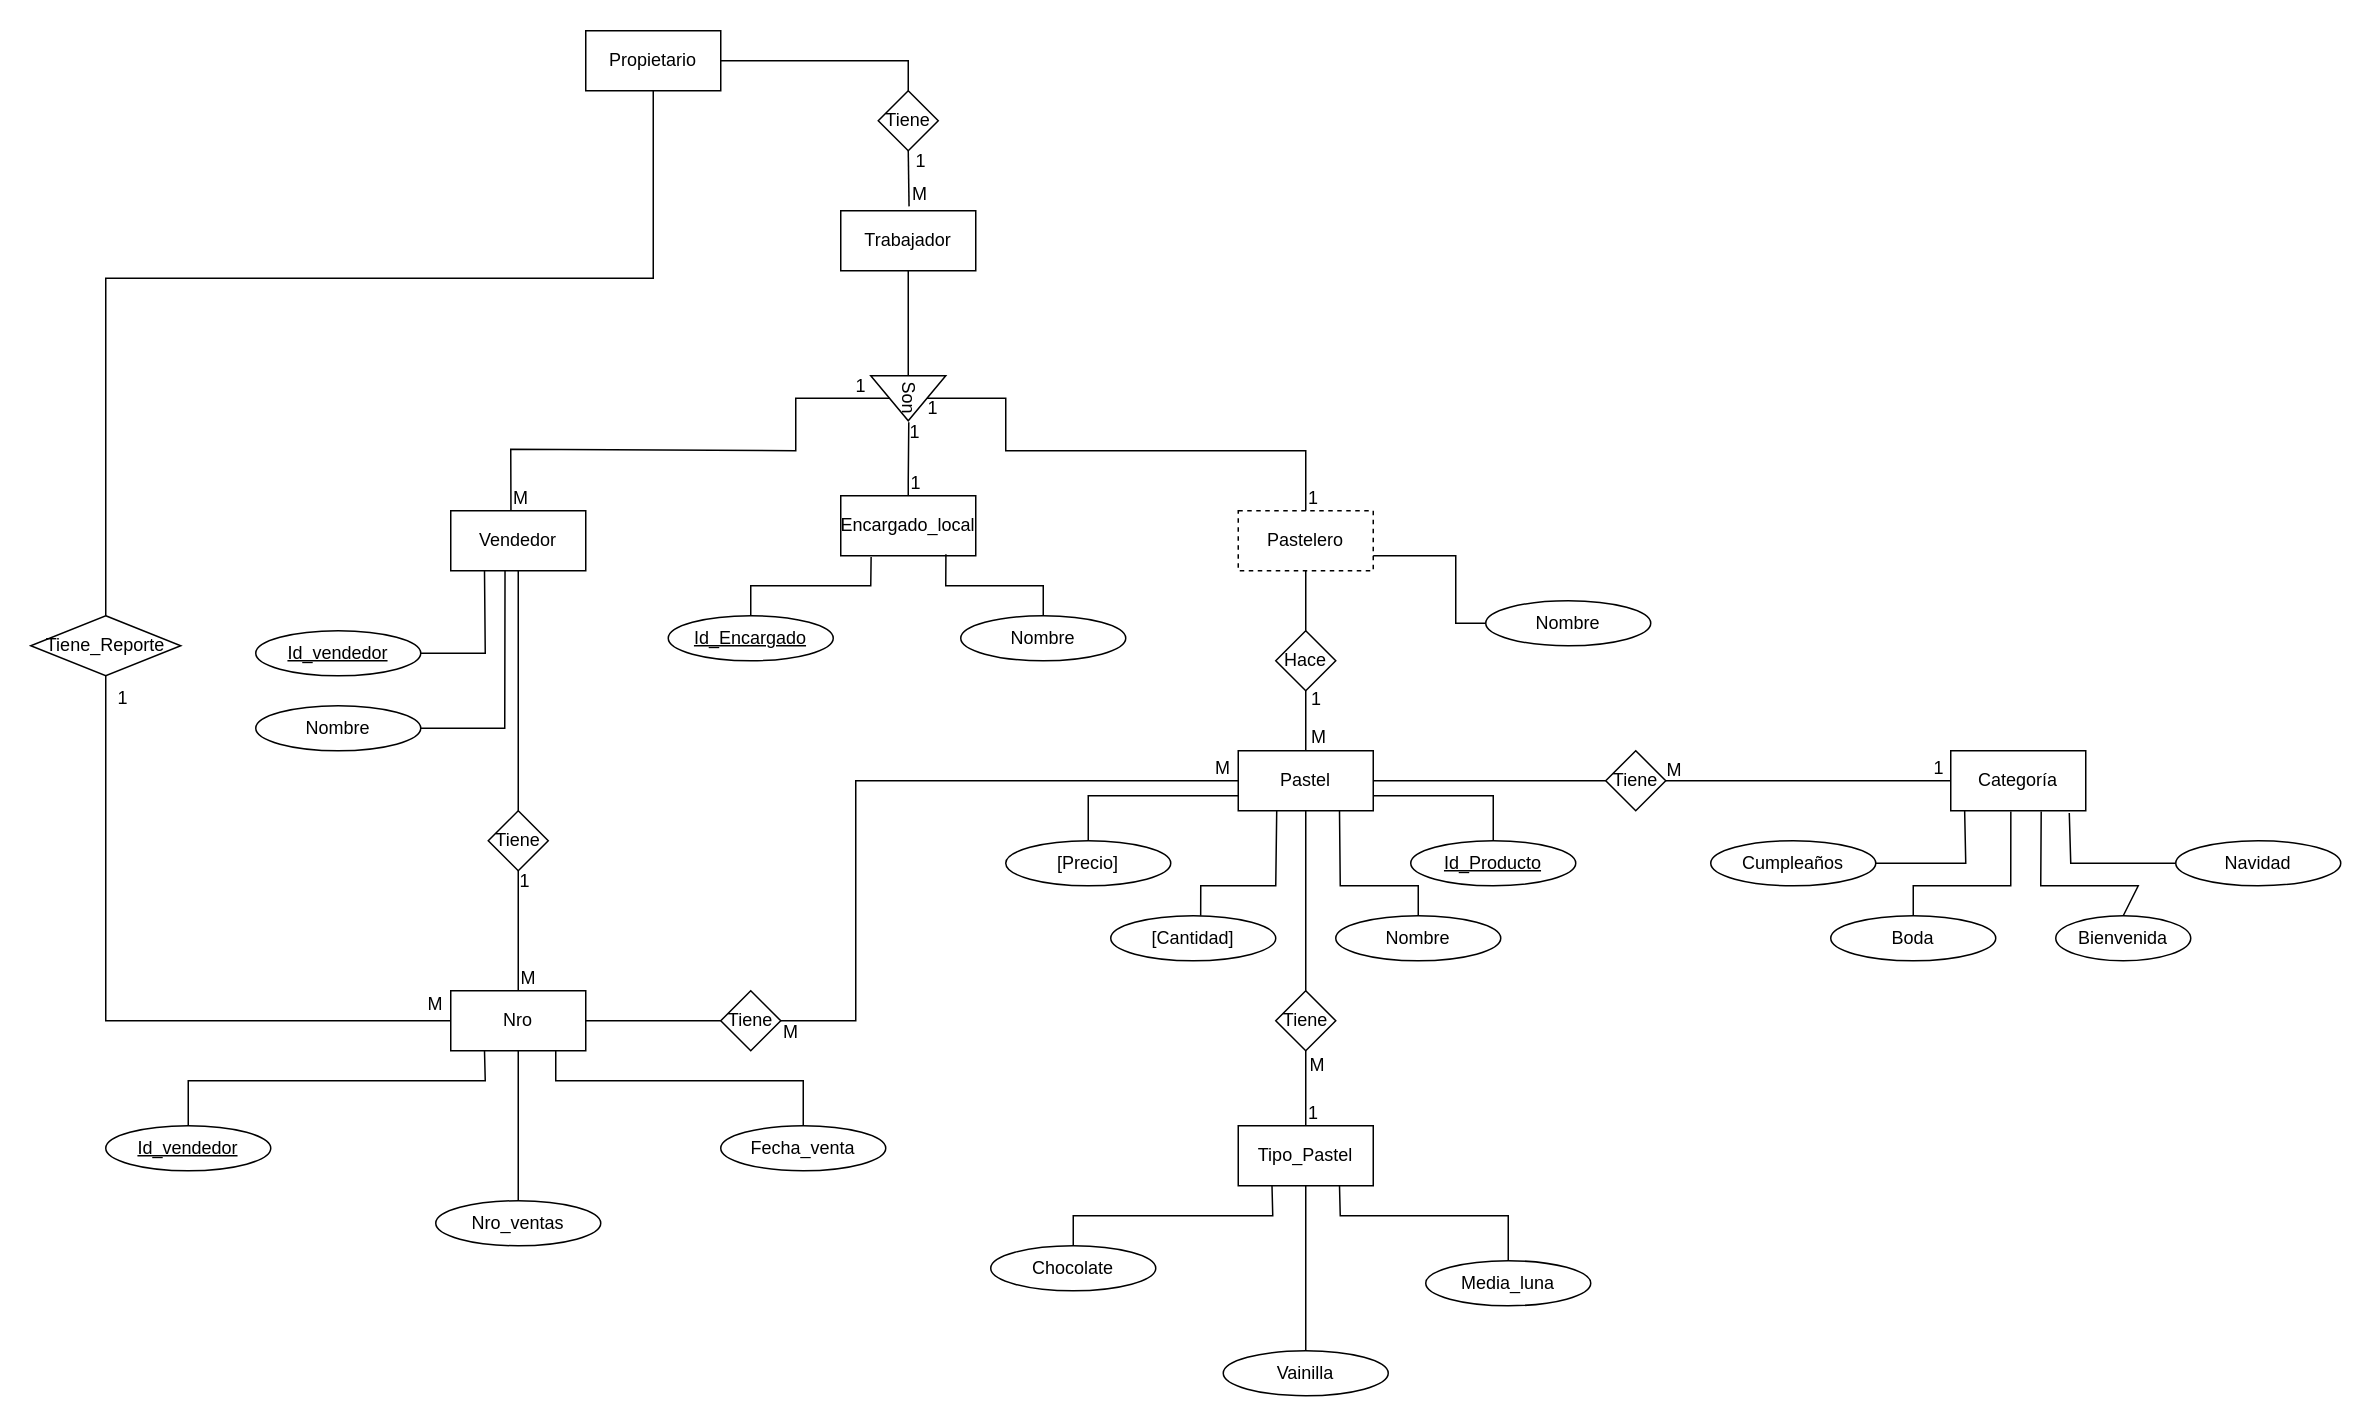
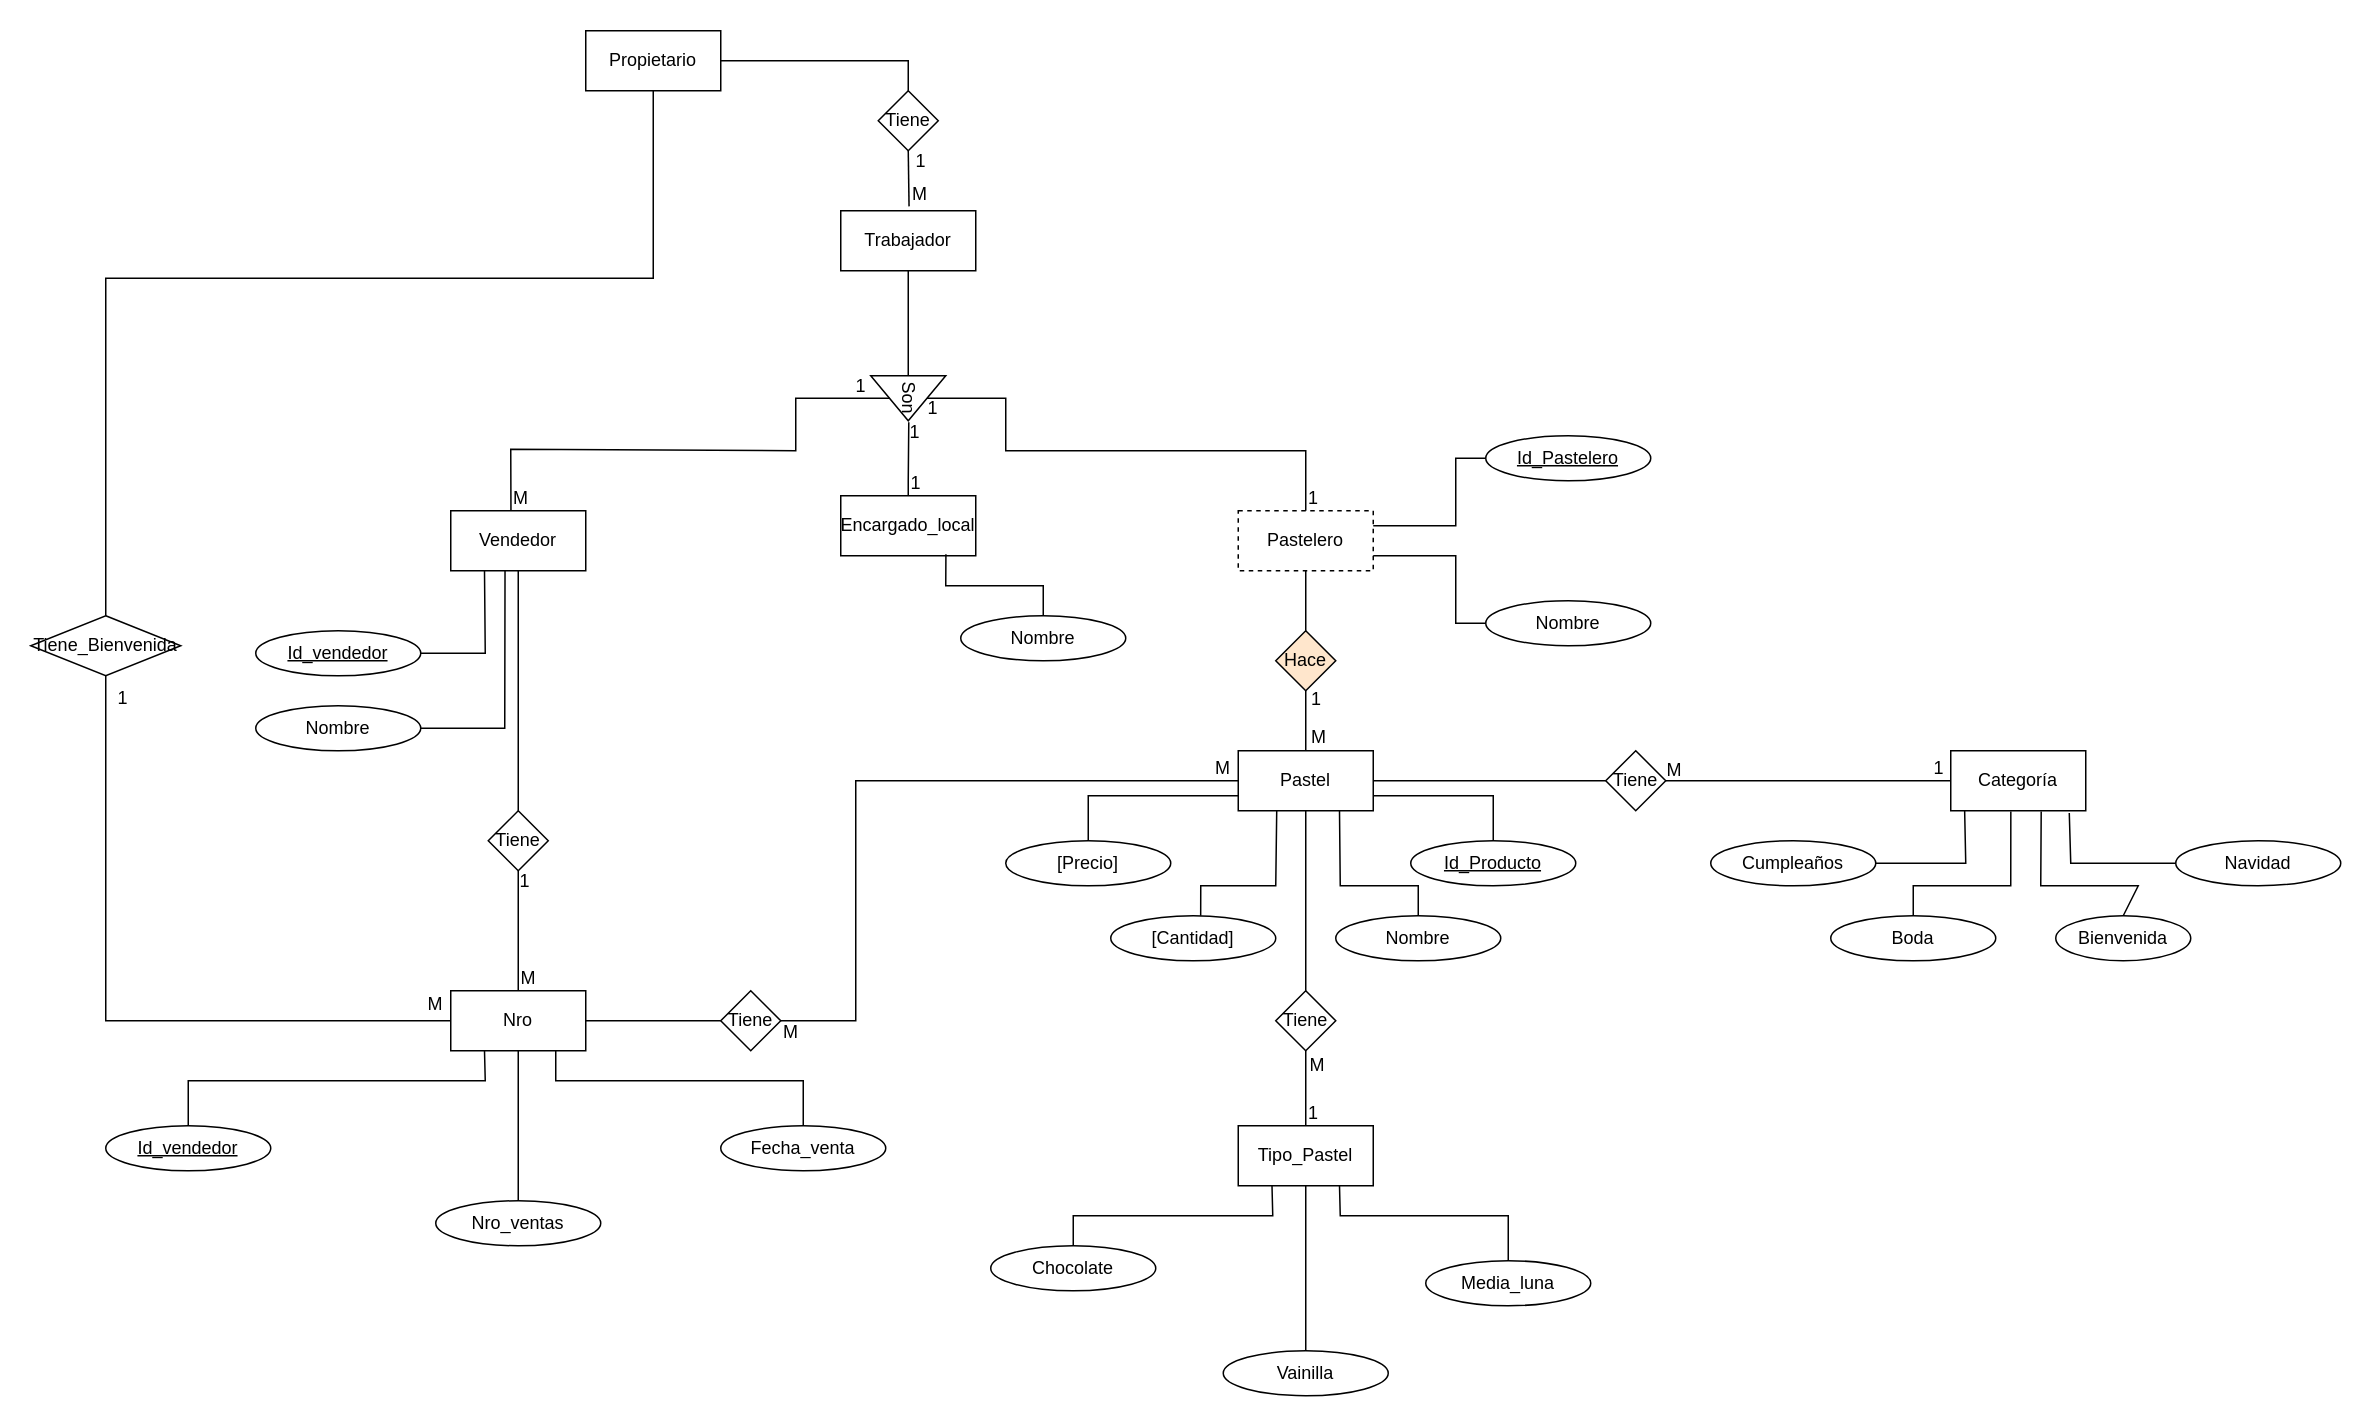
node "Id_Pastelero": added
edge "Id_Pastelero" -- "Pastelero": added
edge "Encargado_local" -- "Id_Encargado": removed
node "Id_Encargado": removed
node "Tiene_Reporte": label "Tiene_Reporte" -> "Tiene_Bienvenida"
node "Hace": fillcolor #ffffff -> #ffe6cc
